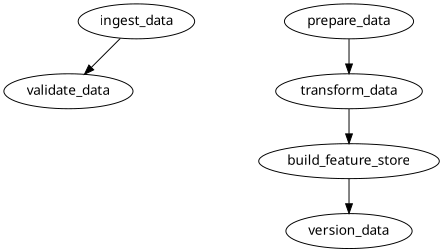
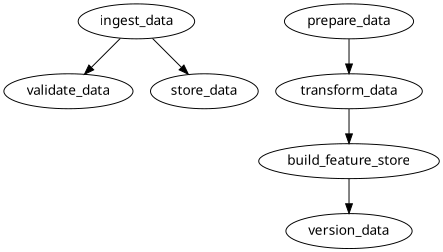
node "store_data": added
